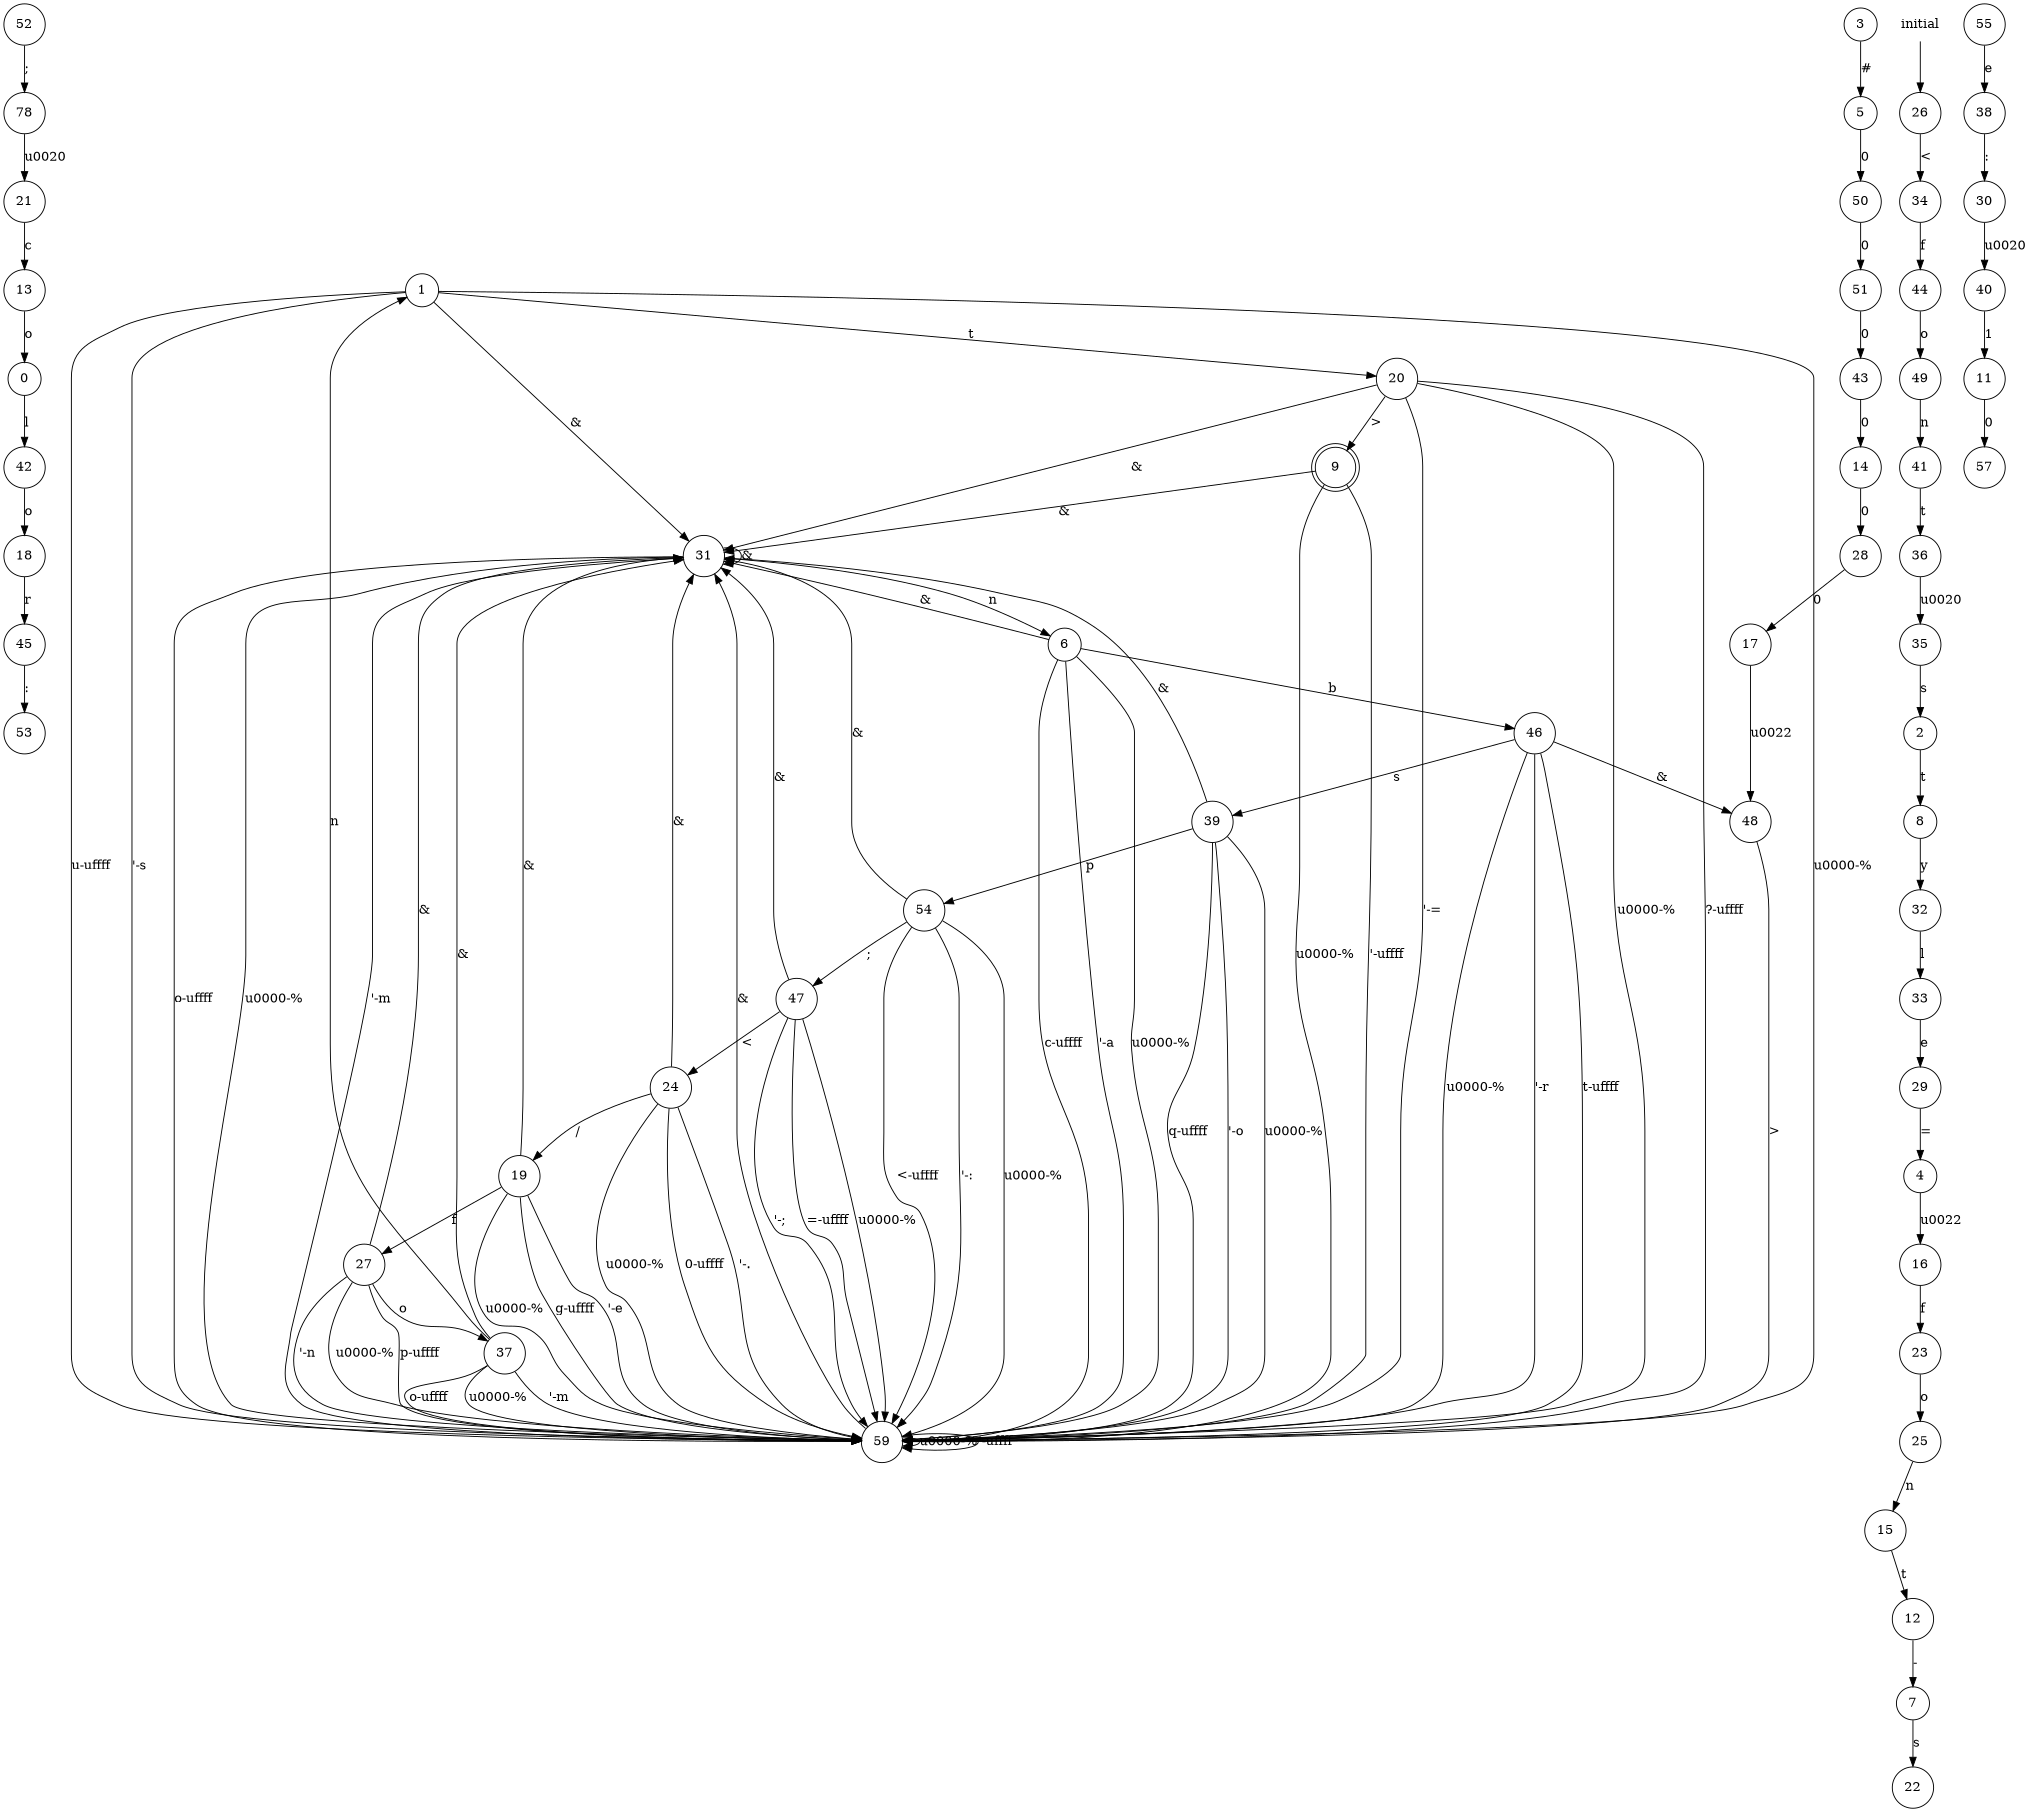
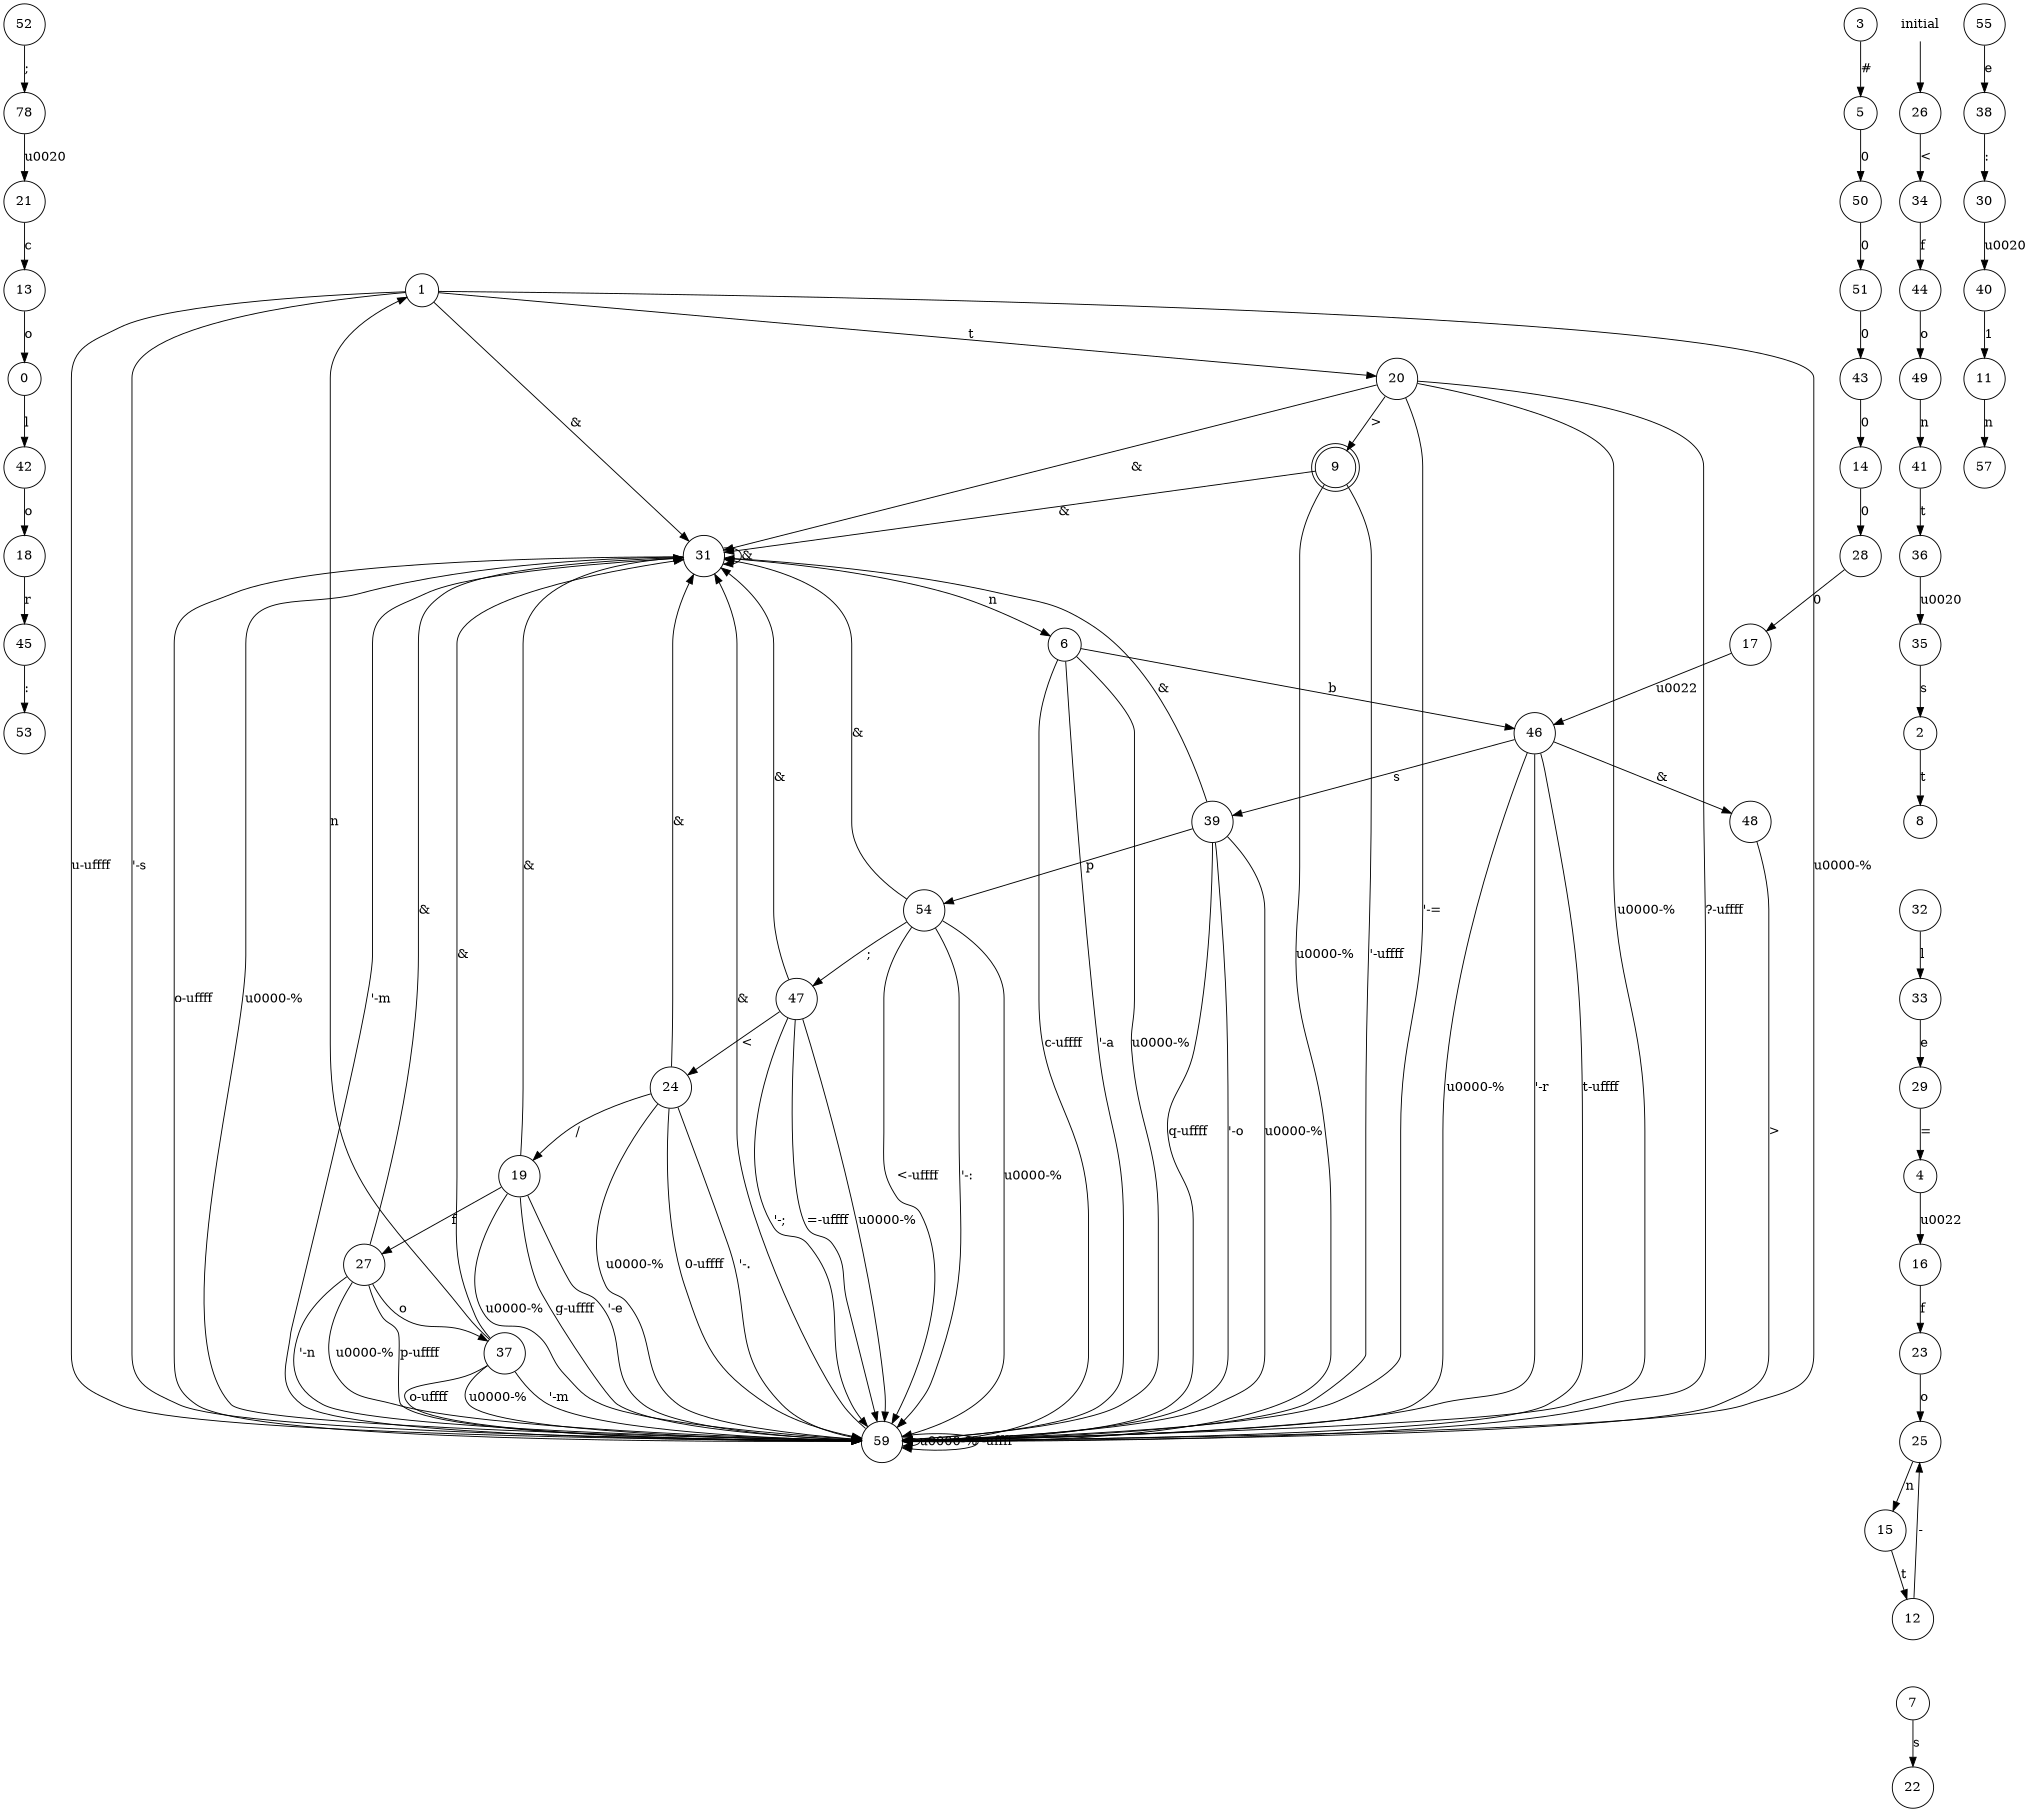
edge "11" -> "57": label "0" -> "n"
edge "6" -> "31": removed, label "&"
edge "17" -> "48": now "17" -> "46"
edge "8" -> "32": removed, label "y"
edge "12" -> "7": now "12" -> "25"
